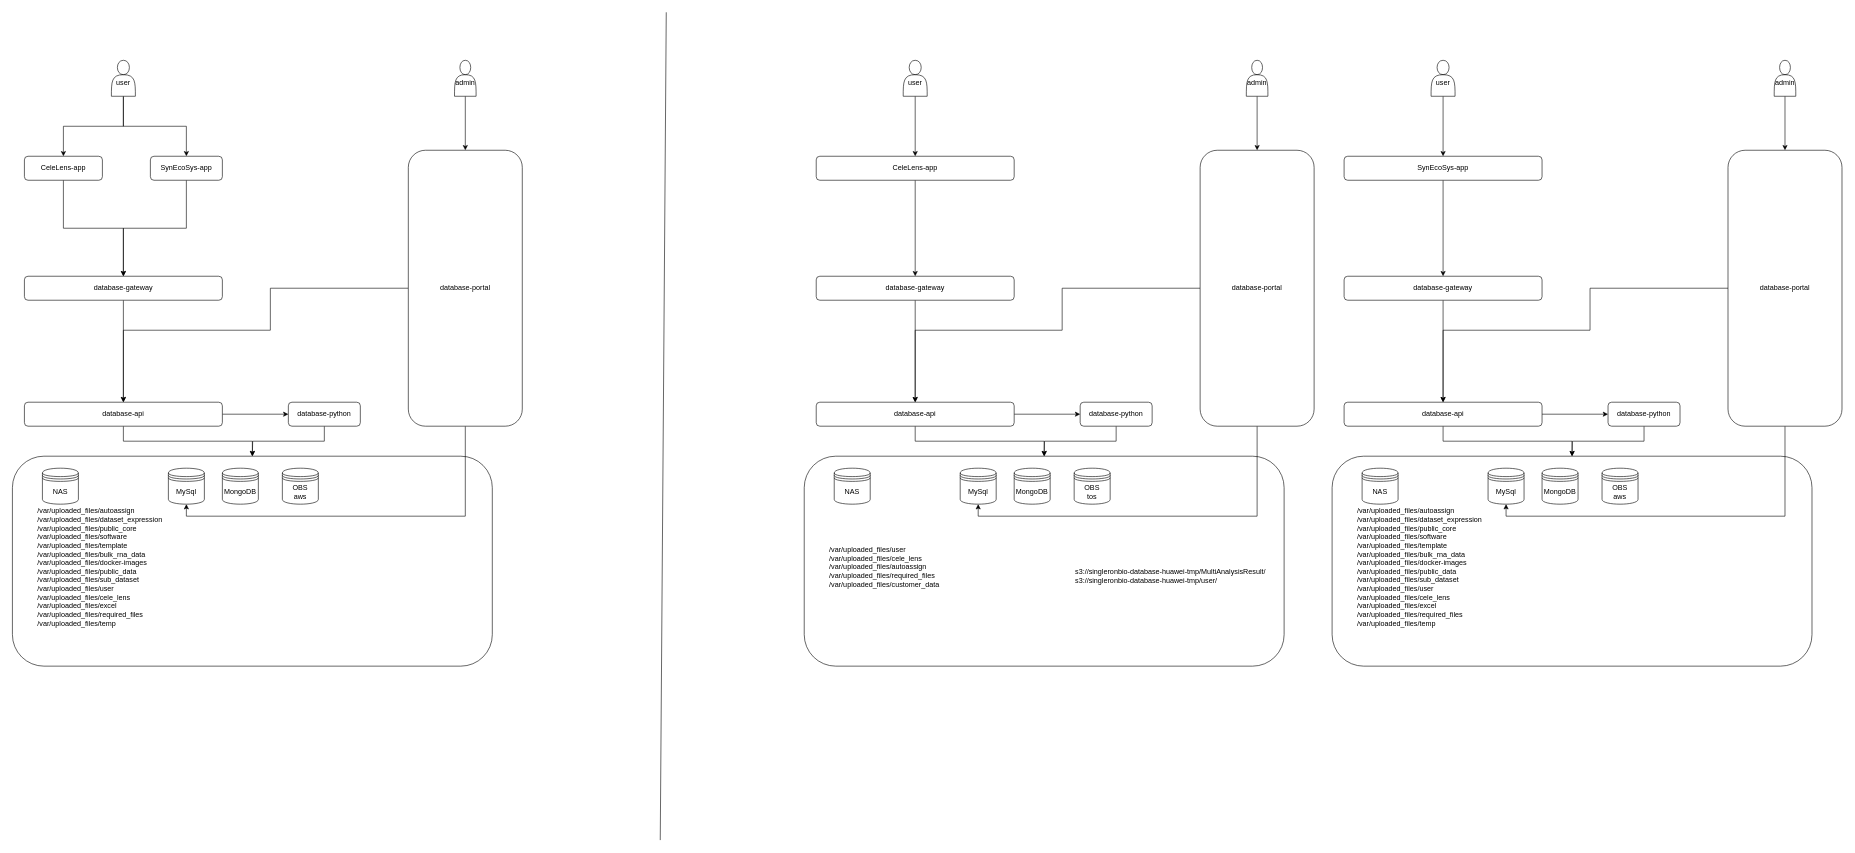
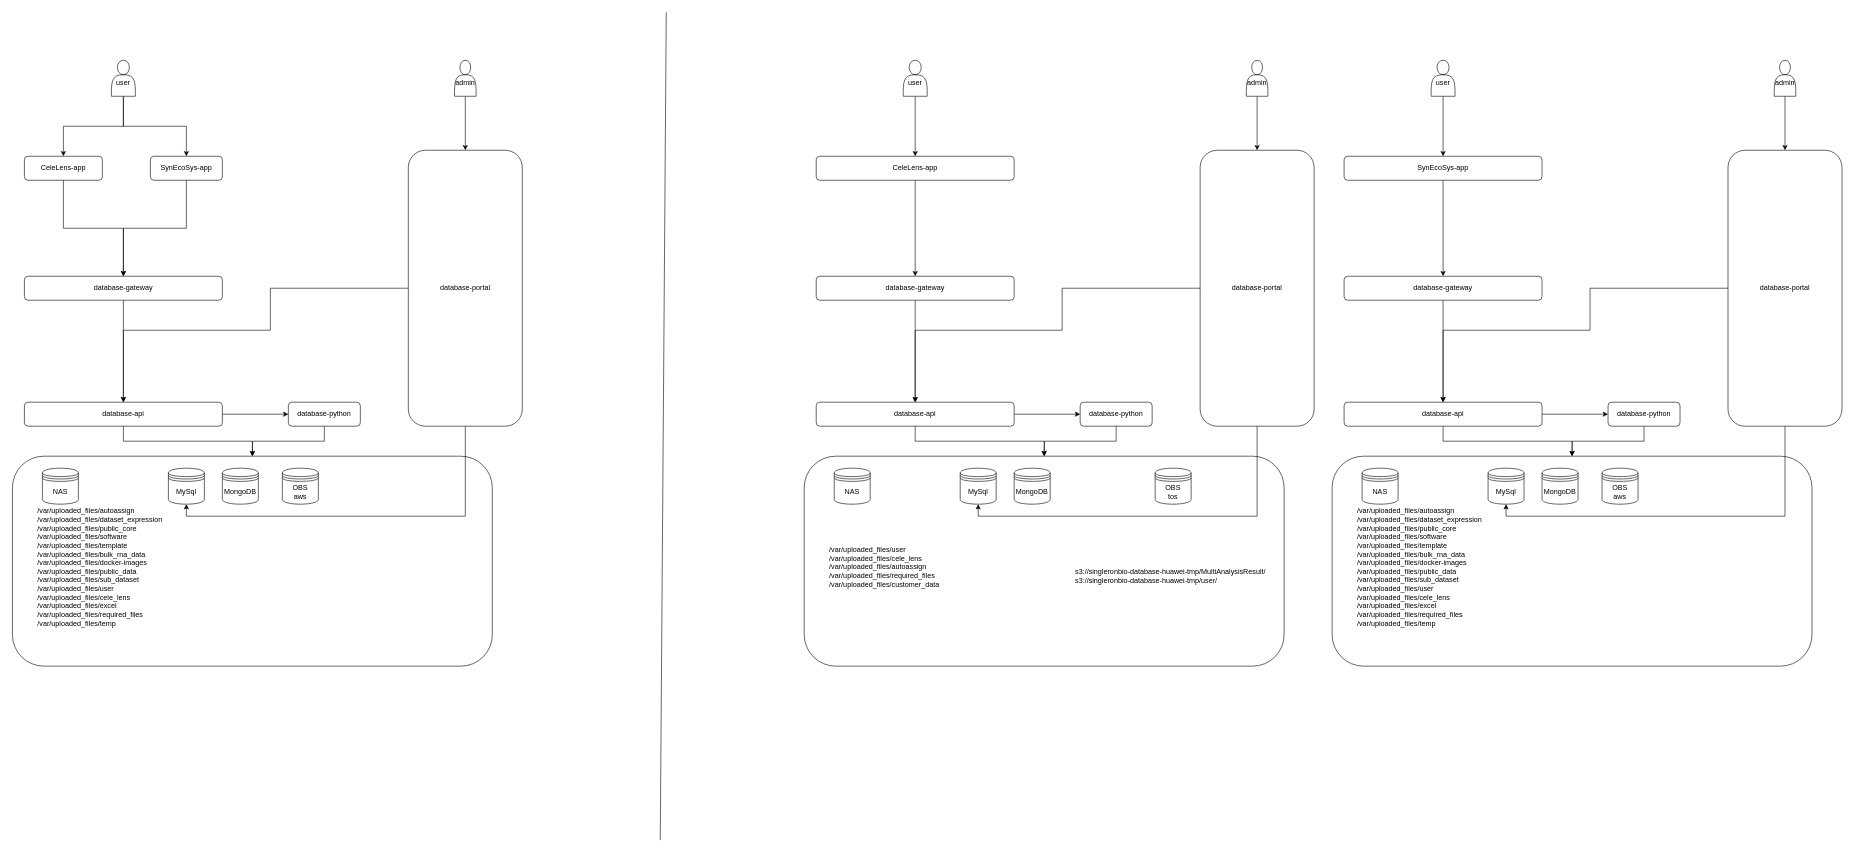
node "OBS tos": moved (1092, 486) -> (1173, 486)
